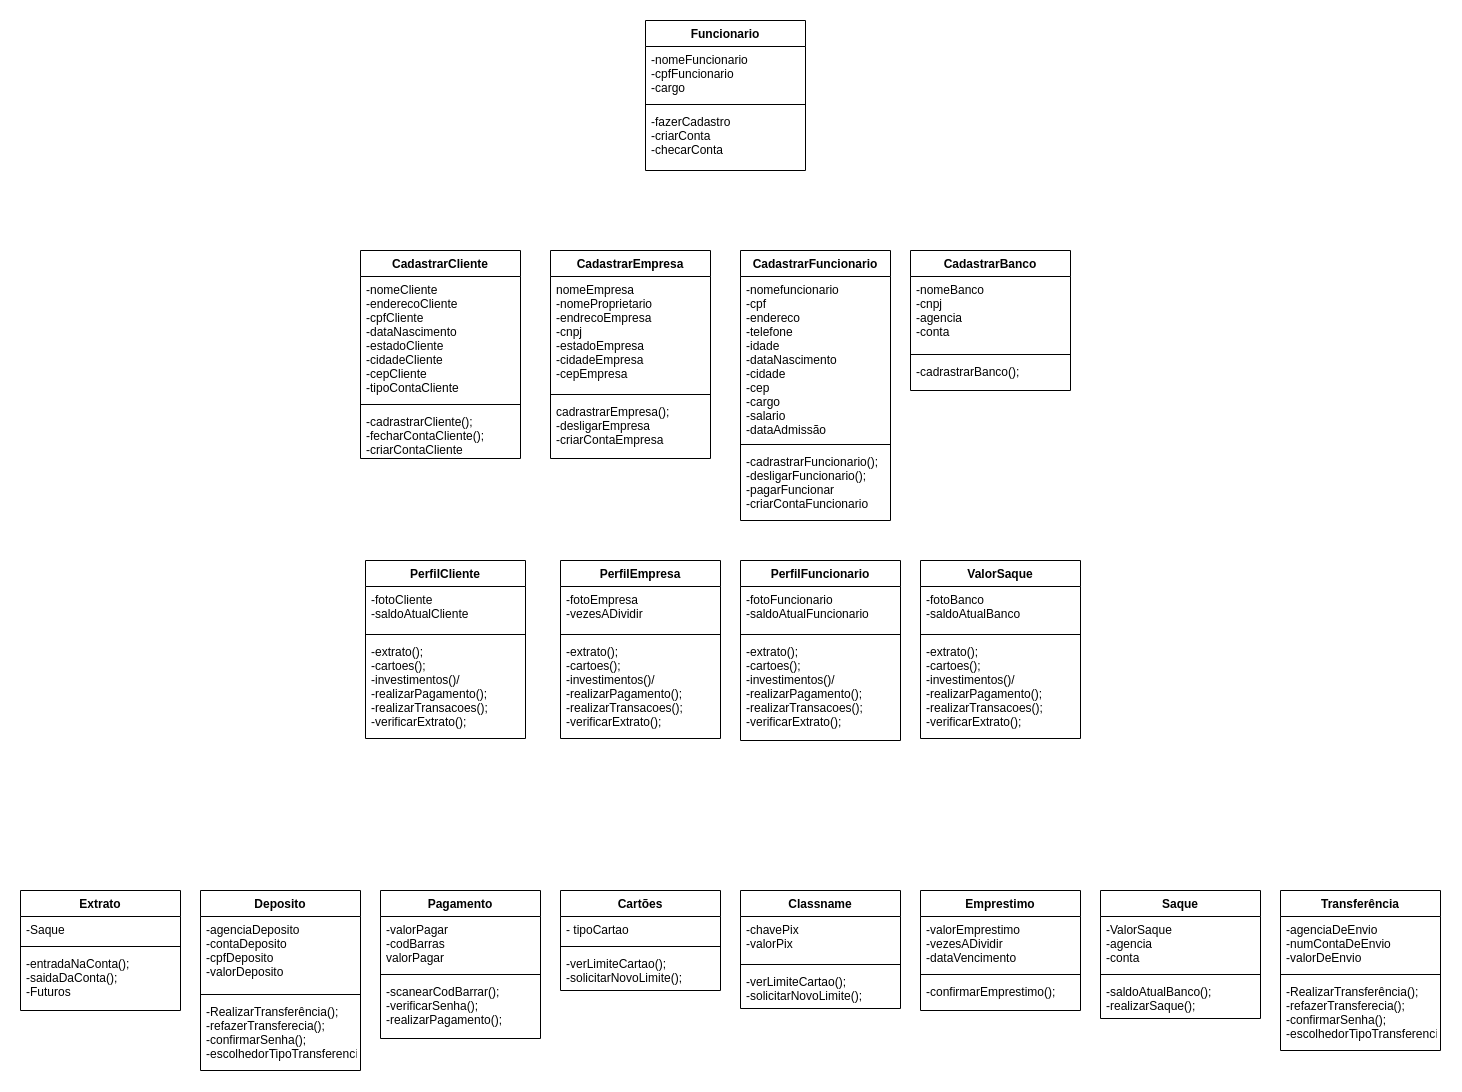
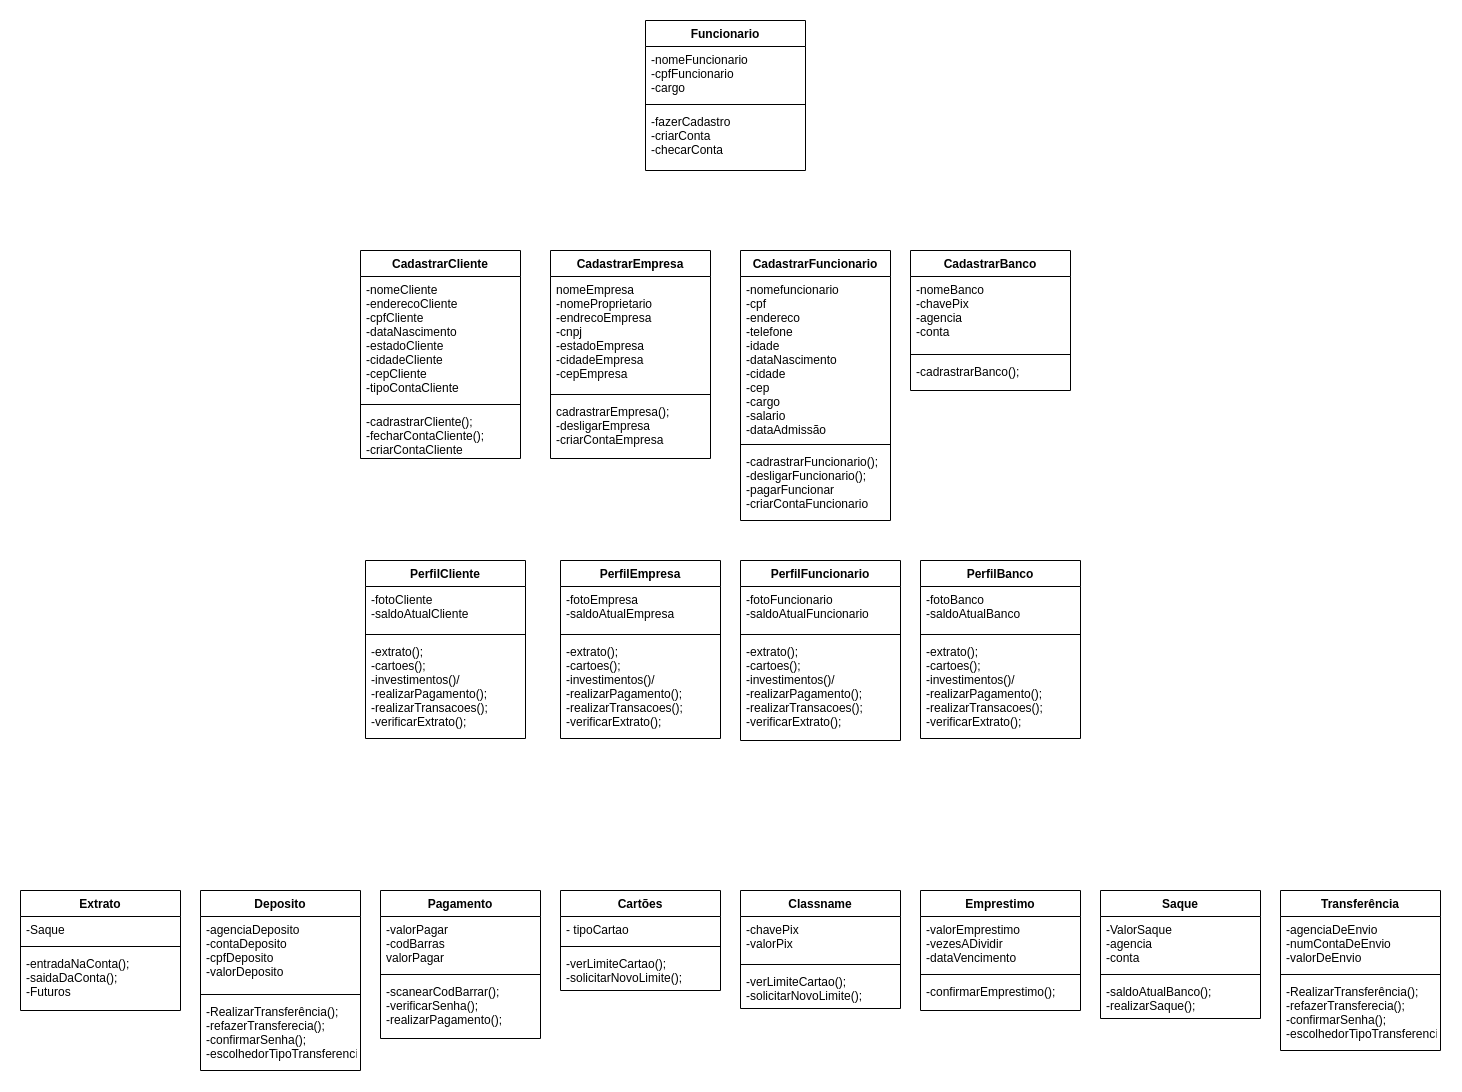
node "-nomeBanco -cnpj -agencia -conta": label "-nomeBanco -cnpj -agencia -conta" -> "-nomeBanco -chavePix -agencia -conta"
node "ValorSaque": label "ValorSaque" -> "PerfilBanco"
node "-fotoEmpresa -vezesADividir": label "-fotoEmpresa -vezesADividir" -> "-fotoEmpresa -saldoAtualEmpresa"
